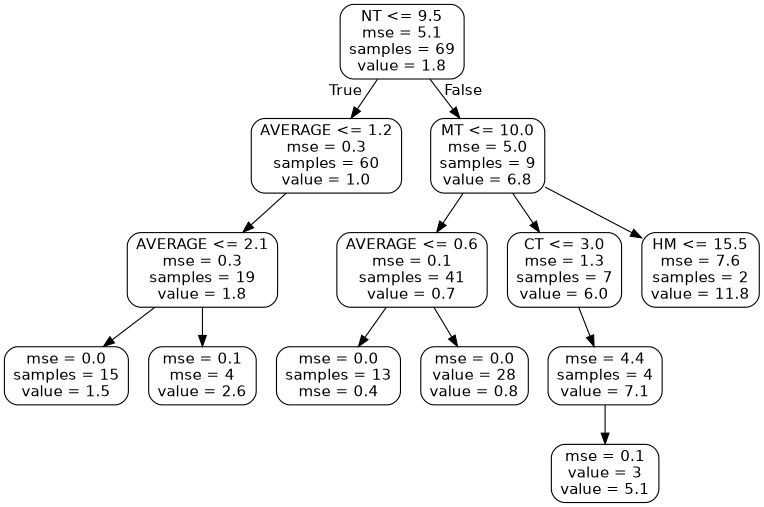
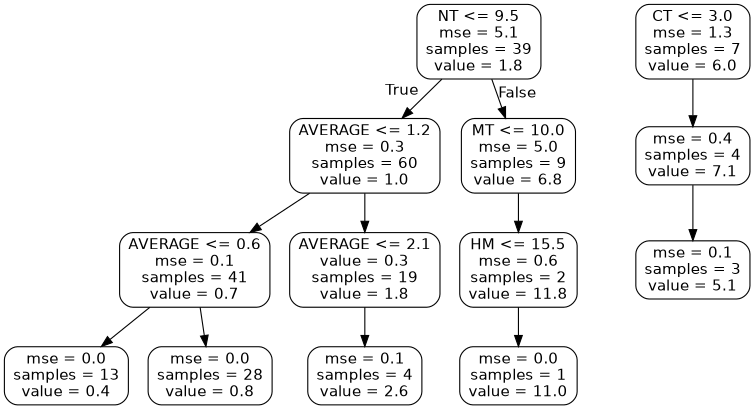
node "NT <= 9.5 mse = 5.1 samples = 69 value = 1.8": label "NT <= 9.5 mse = 5.1 samples = 69 value = 1.8" -> "NT <= 9.5 mse = 5.1 samples = 39 value = 1.8"
edge "MT <= 10.0 mse = 5.0 samples = 9 value = 6.8" -> "AVERAGE <= 0.6 mse = 0.1 samples = 41 value = 0.7": now "AVERAGE <= 1.2 mse = 0.3 samples = 60 value = 1.0" -> "AVERAGE <= 0.6 mse = 0.1 samples = 41 value = 0.7"
edge "MT <= 10.0 mse = 5.0 samples = 9 value = 6.8" -> "CT <= 3.0 mse = 1.3 samples = 7 value = 6.0": removed
node "AVERAGE <= 2.1 mse = 0.3 samples = 19 value = 1.8": label "AVERAGE <= 2.1 mse = 0.3 samples = 19 value = 1.8" -> "AVERAGE <= 2.1 value = 0.3 samples = 19 value = 1.8"
node "HM <= 15.5 mse = 7.6 samples = 2 value = 11.8": label "HM <= 15.5 mse = 7.6 samples = 2 value = 11.8" -> "HM <= 15.5 mse = 0.6 samples = 2 value = 11.8"
node "mse = 0.0 samples = 15 value = 1.5": removed
node "mse = 0.1 mse = 4 value = 2.6": label "mse = 0.1 mse = 4 value = 2.6" -> "mse = 0.1 samples = 4 value = 2.6"
node "mse = 0.0 samples = 13 mse = 0.4": label "mse = 0.0 samples = 13 mse = 0.4" -> "mse = 0.0 samples = 13 value = 0.4"
node "mse = 0.0 value = 28 value = 0.8": label "mse = 0.0 value = 28 value = 0.8" -> "mse = 0.0 samples = 28 value = 0.8"
node "mse = 0.0 samples = 1 value = 11.0": added
node "mse = 4.4 samples = 4 value = 7.1": label "mse = 4.4 samples = 4 value = 7.1" -> "mse = 0.4 samples = 4 value = 7.1"
node "mse = 0.1 value = 3 value = 5.1": label "mse = 0.1 value = 3 value = 5.1" -> "mse = 0.1 samples = 3 value = 5.1"
